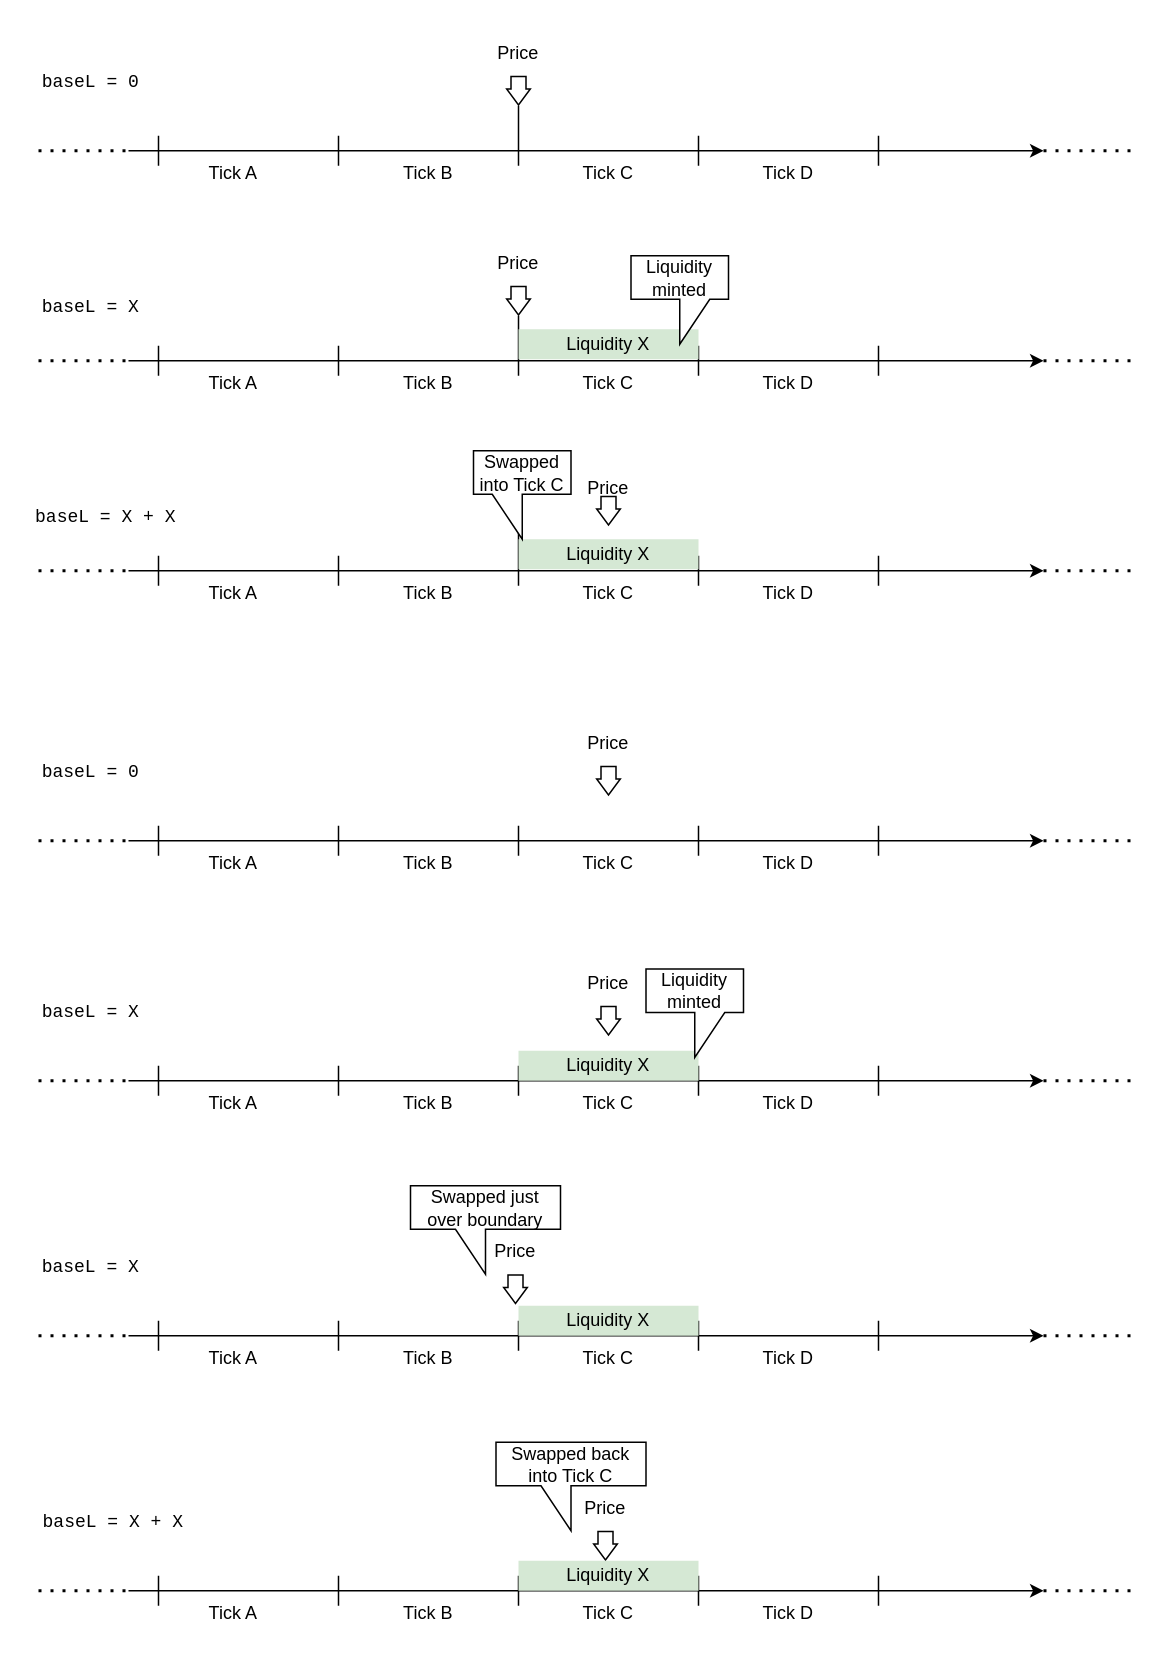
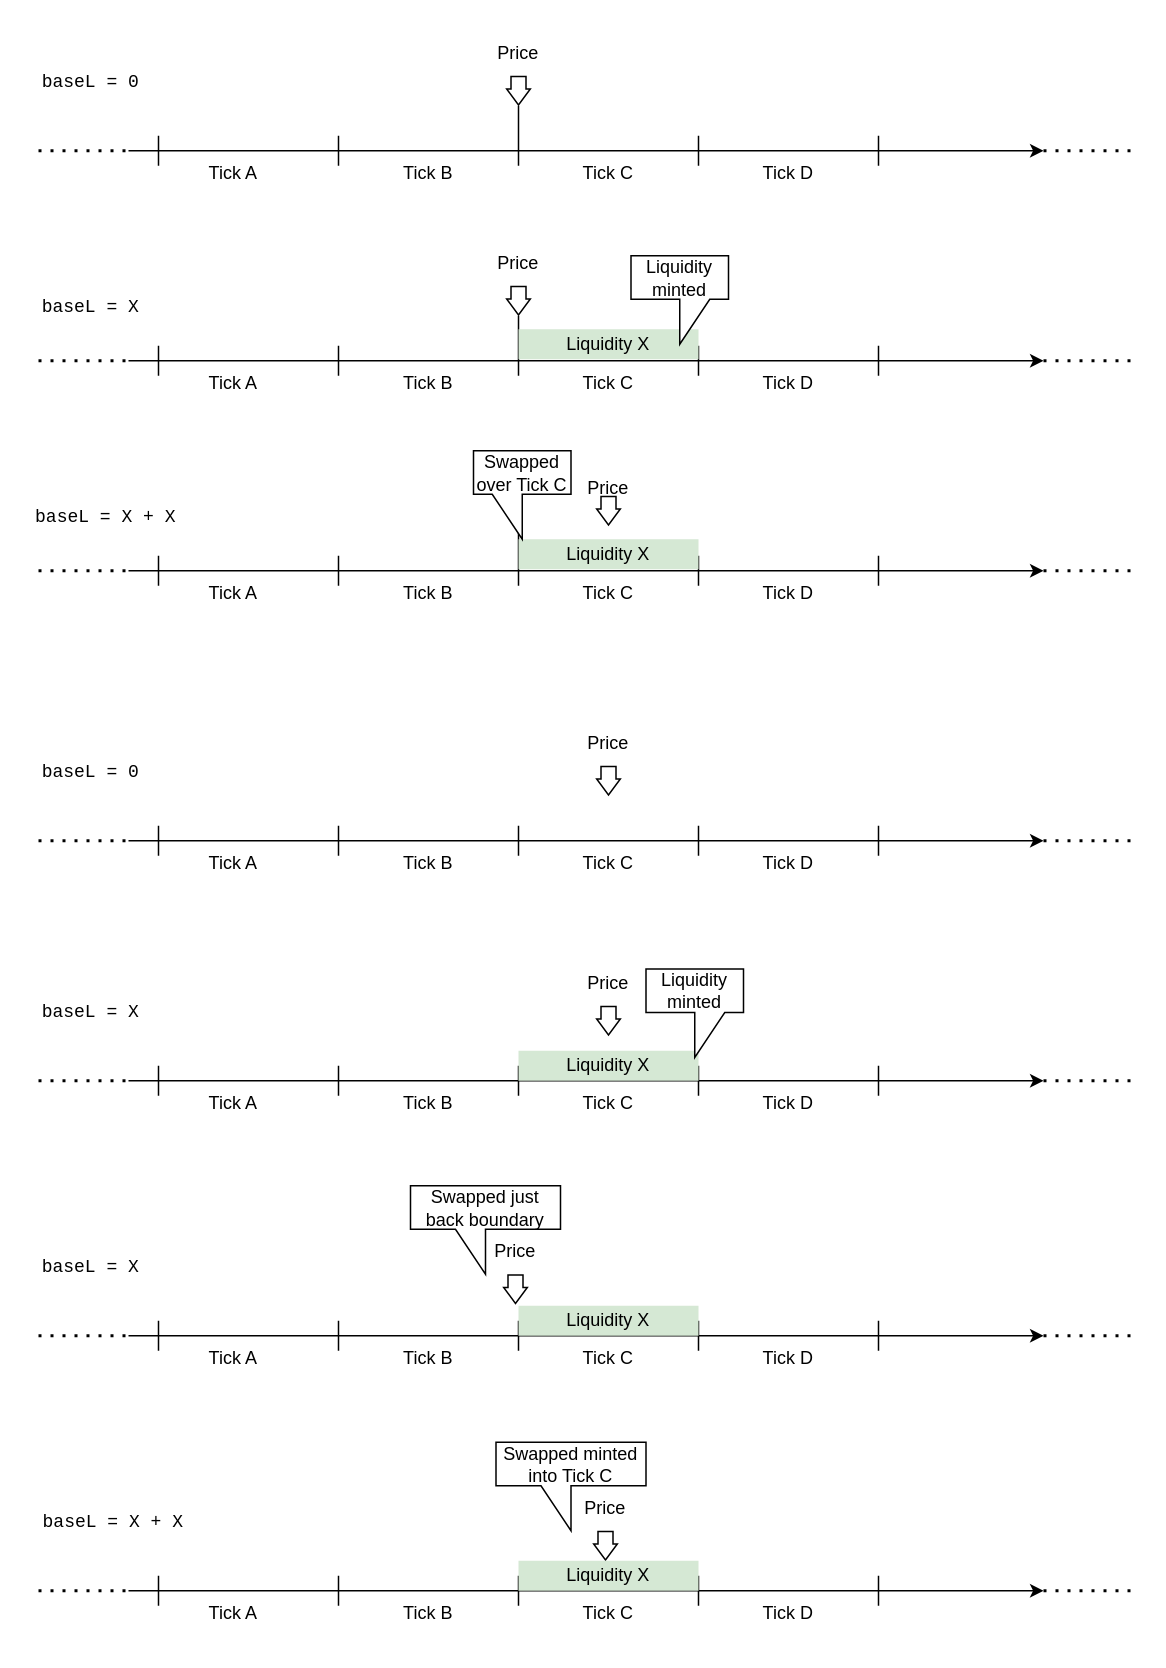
node "Swapped into Tick C": label "Swapped into Tick C" -> "Swapped over Tick C"
node "Swapped just over boundary": label "Swapped just over boundary" -> "Swapped just back boundary"
node "Swapped back into Tick C": label "Swapped back into Tick C" -> "Swapped minted into Tick C"
